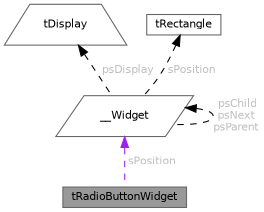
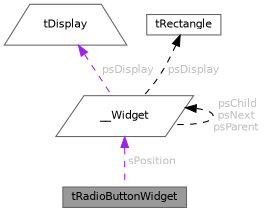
edge "__Widget" -> "tRectangle": label " sPosition" -> " psDisplay"
edge "__Widget" -> "tDisplay": color black -> purple
